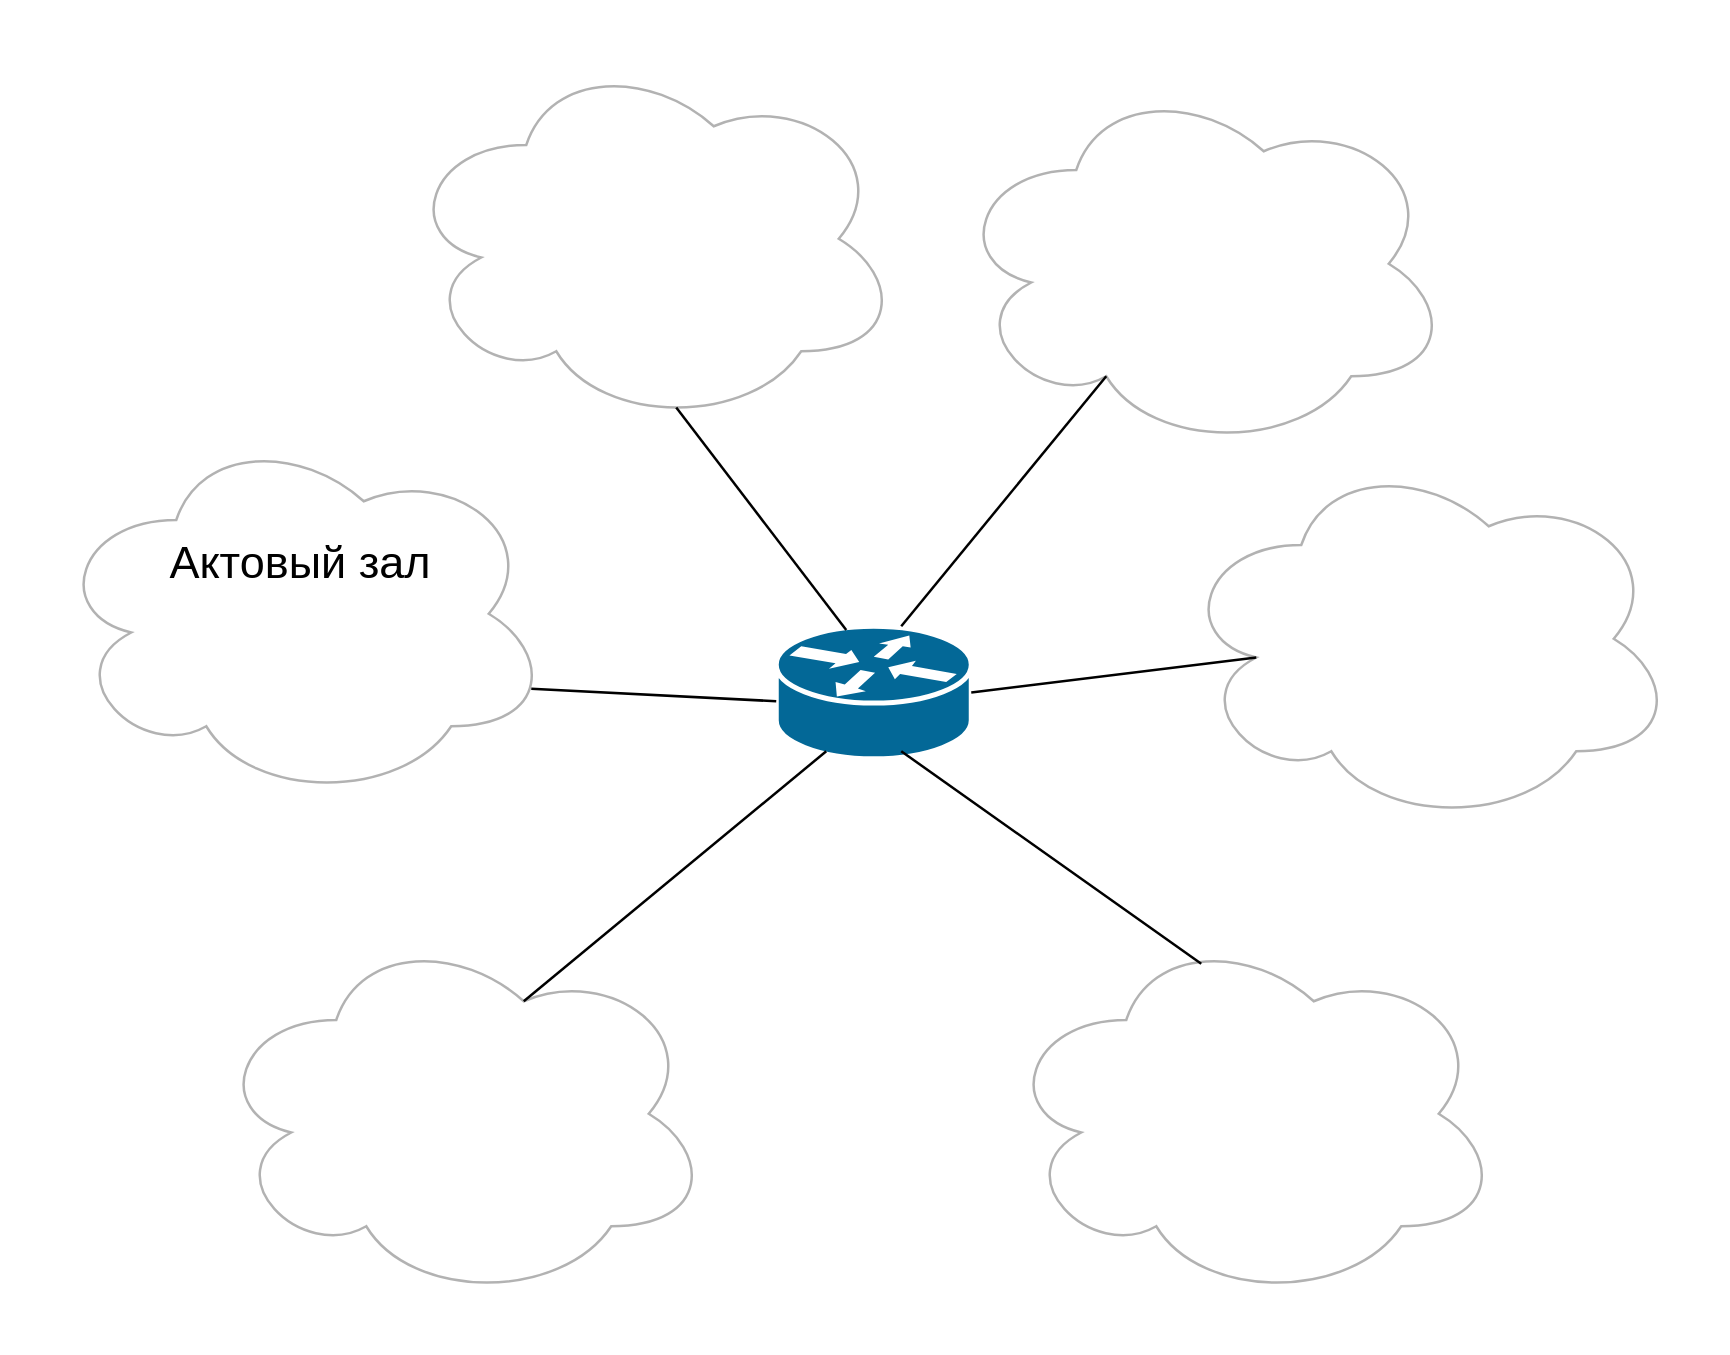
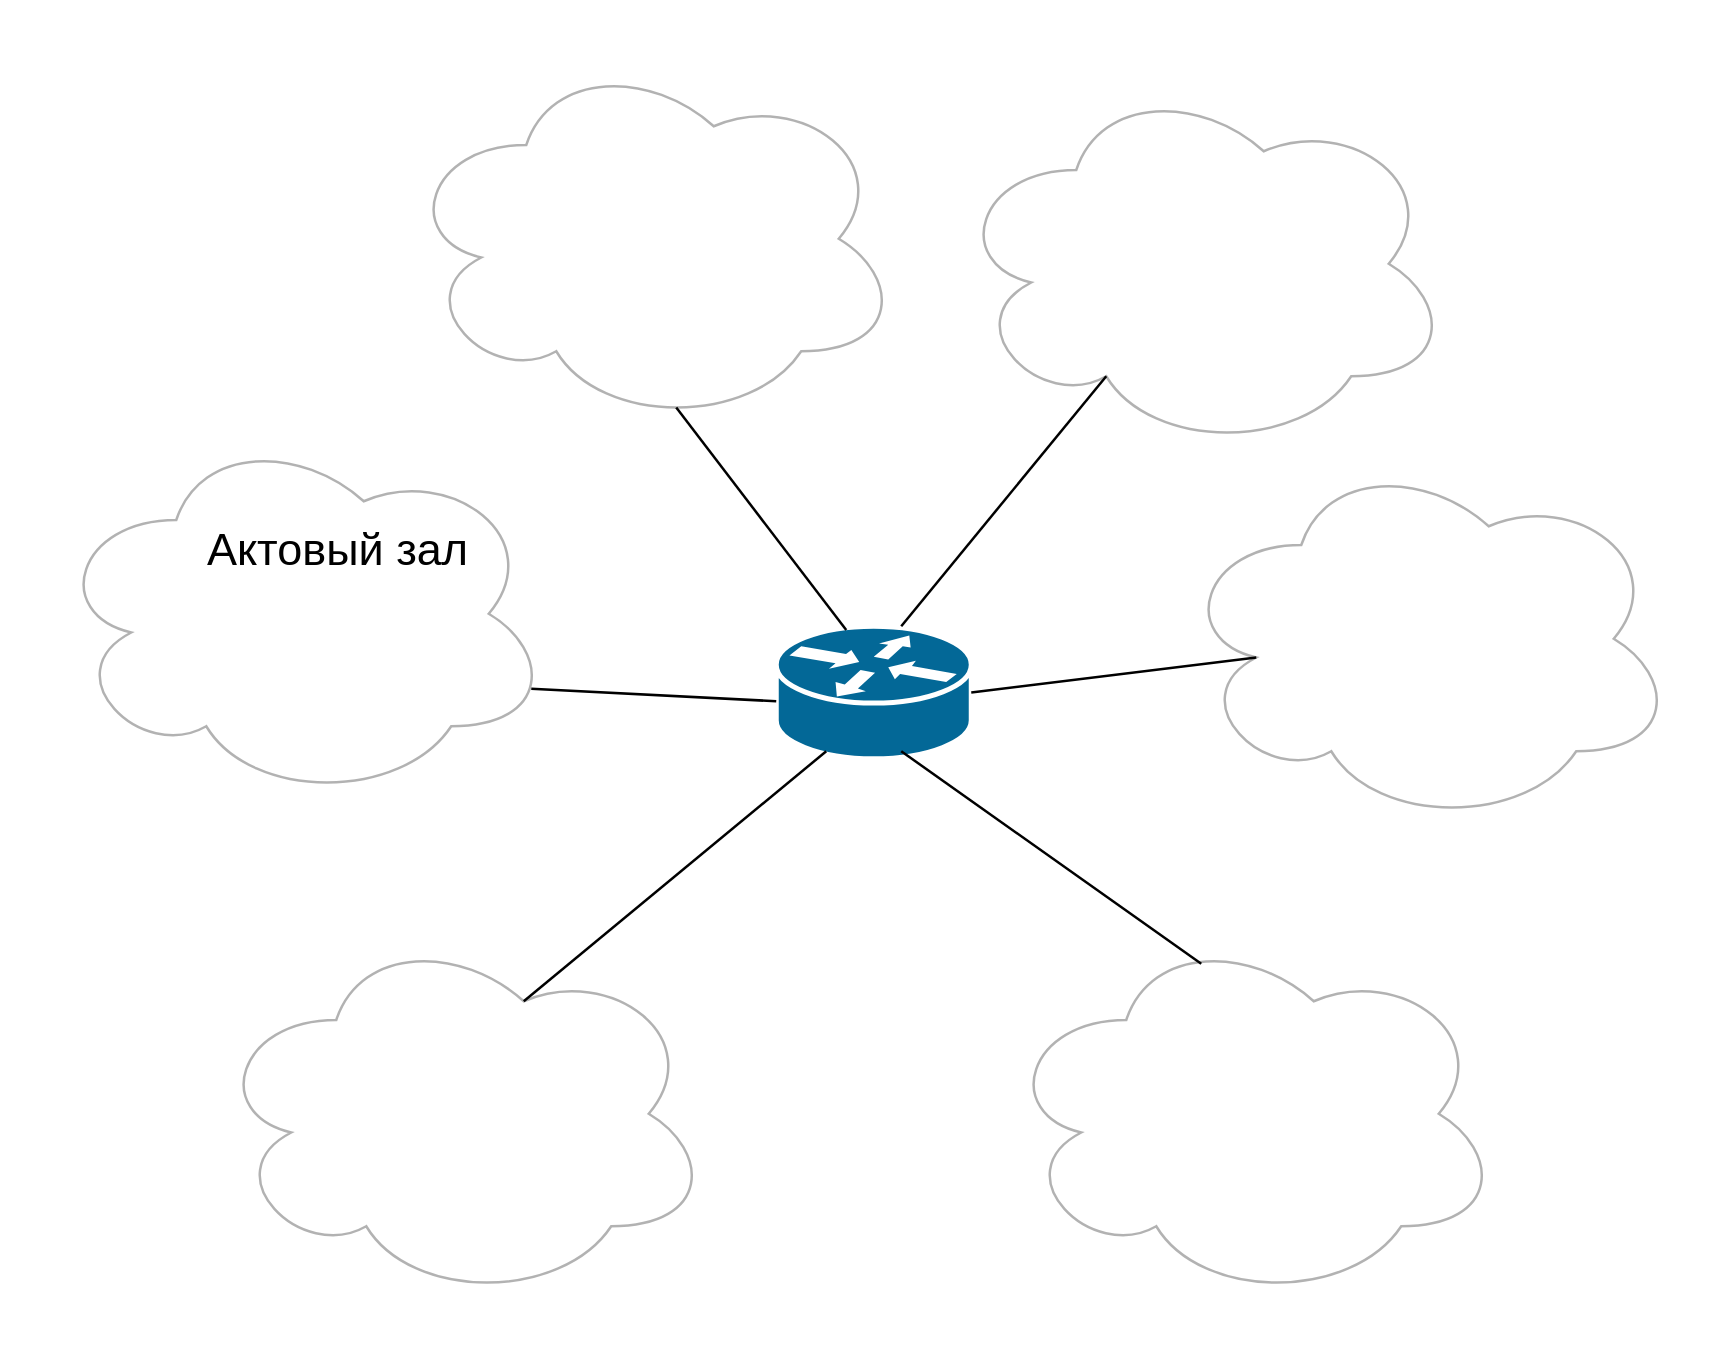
node "Актовый зал": moved (301, 564) -> (339, 551)
